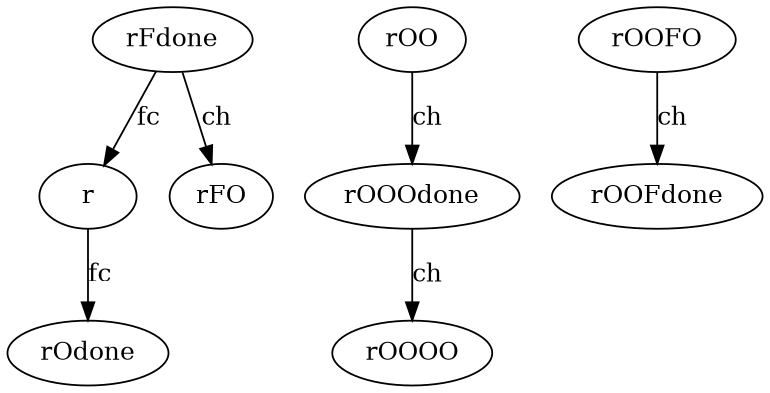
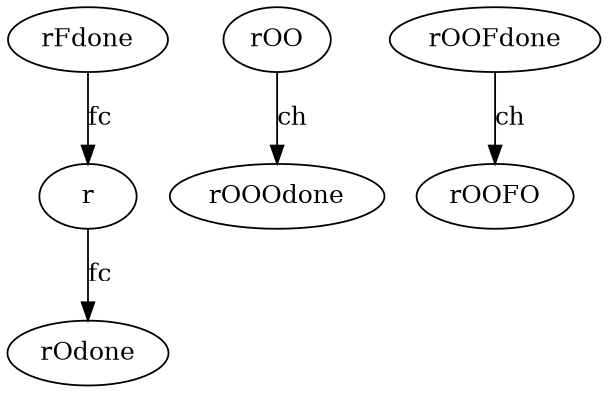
edge "rOOFO" -> "rOOFdone": reversed
node "rFO": removed
node "rOOOO": removed
